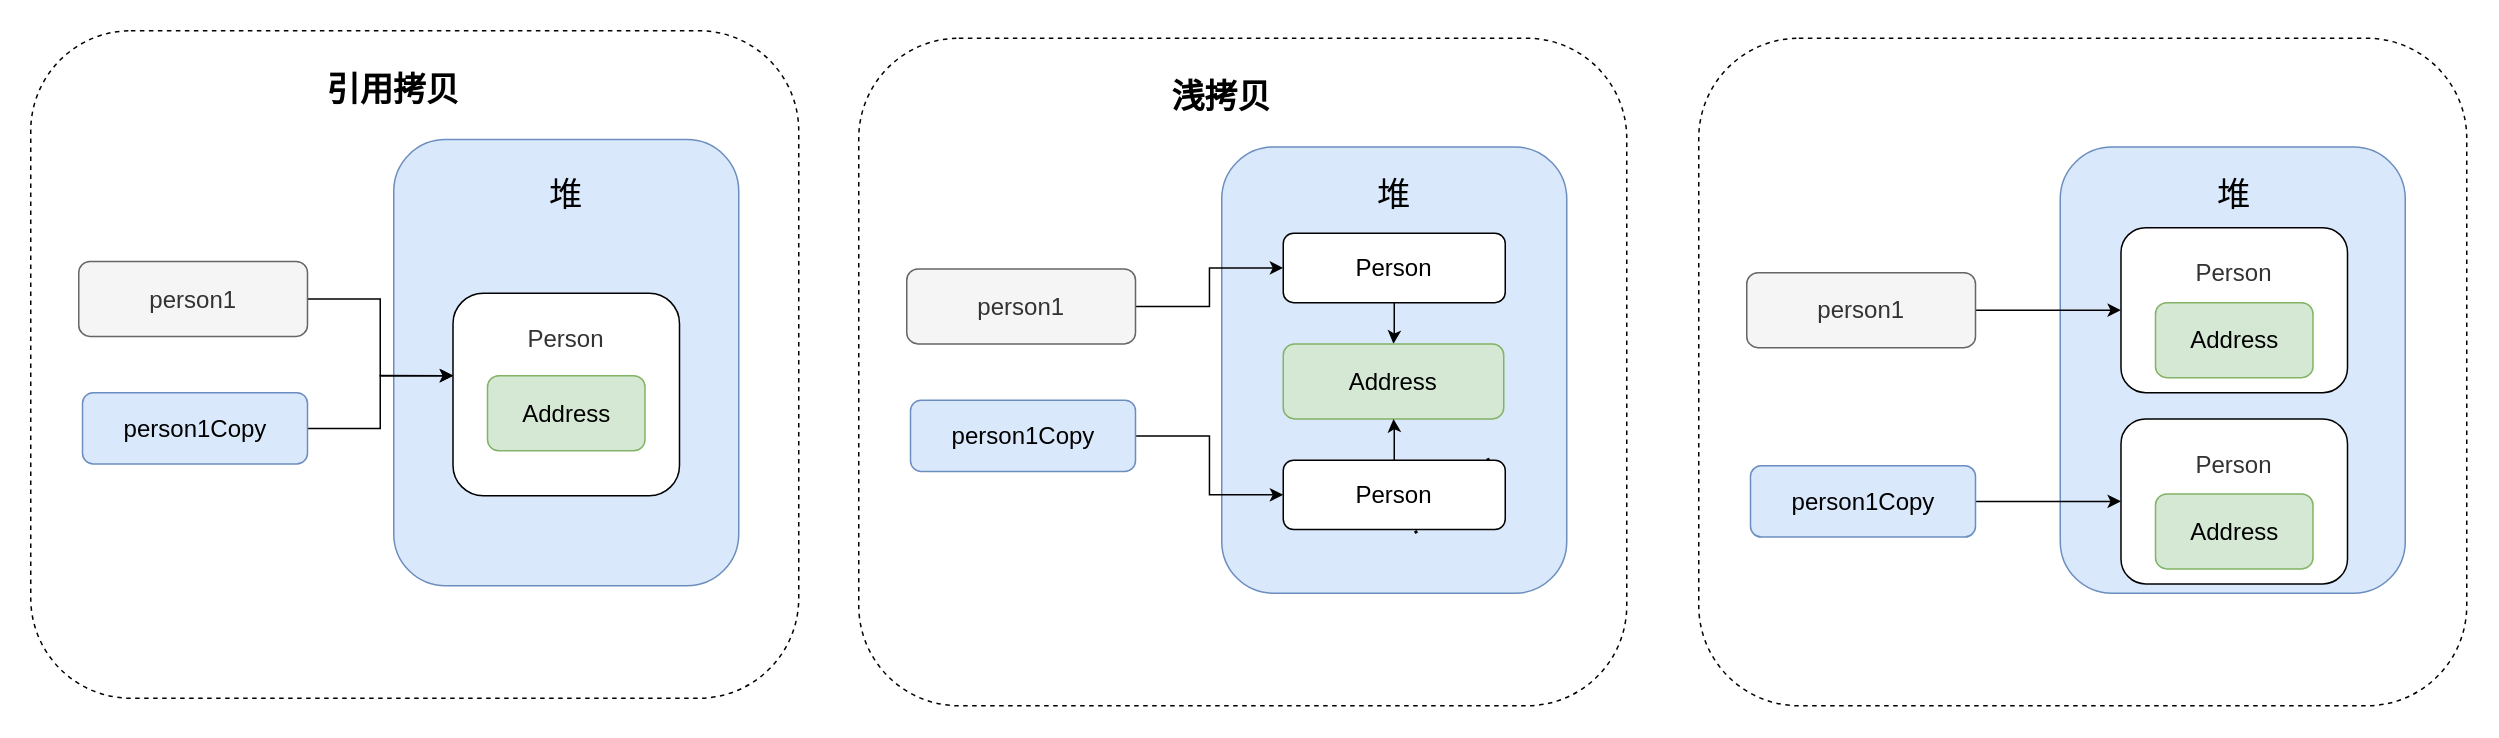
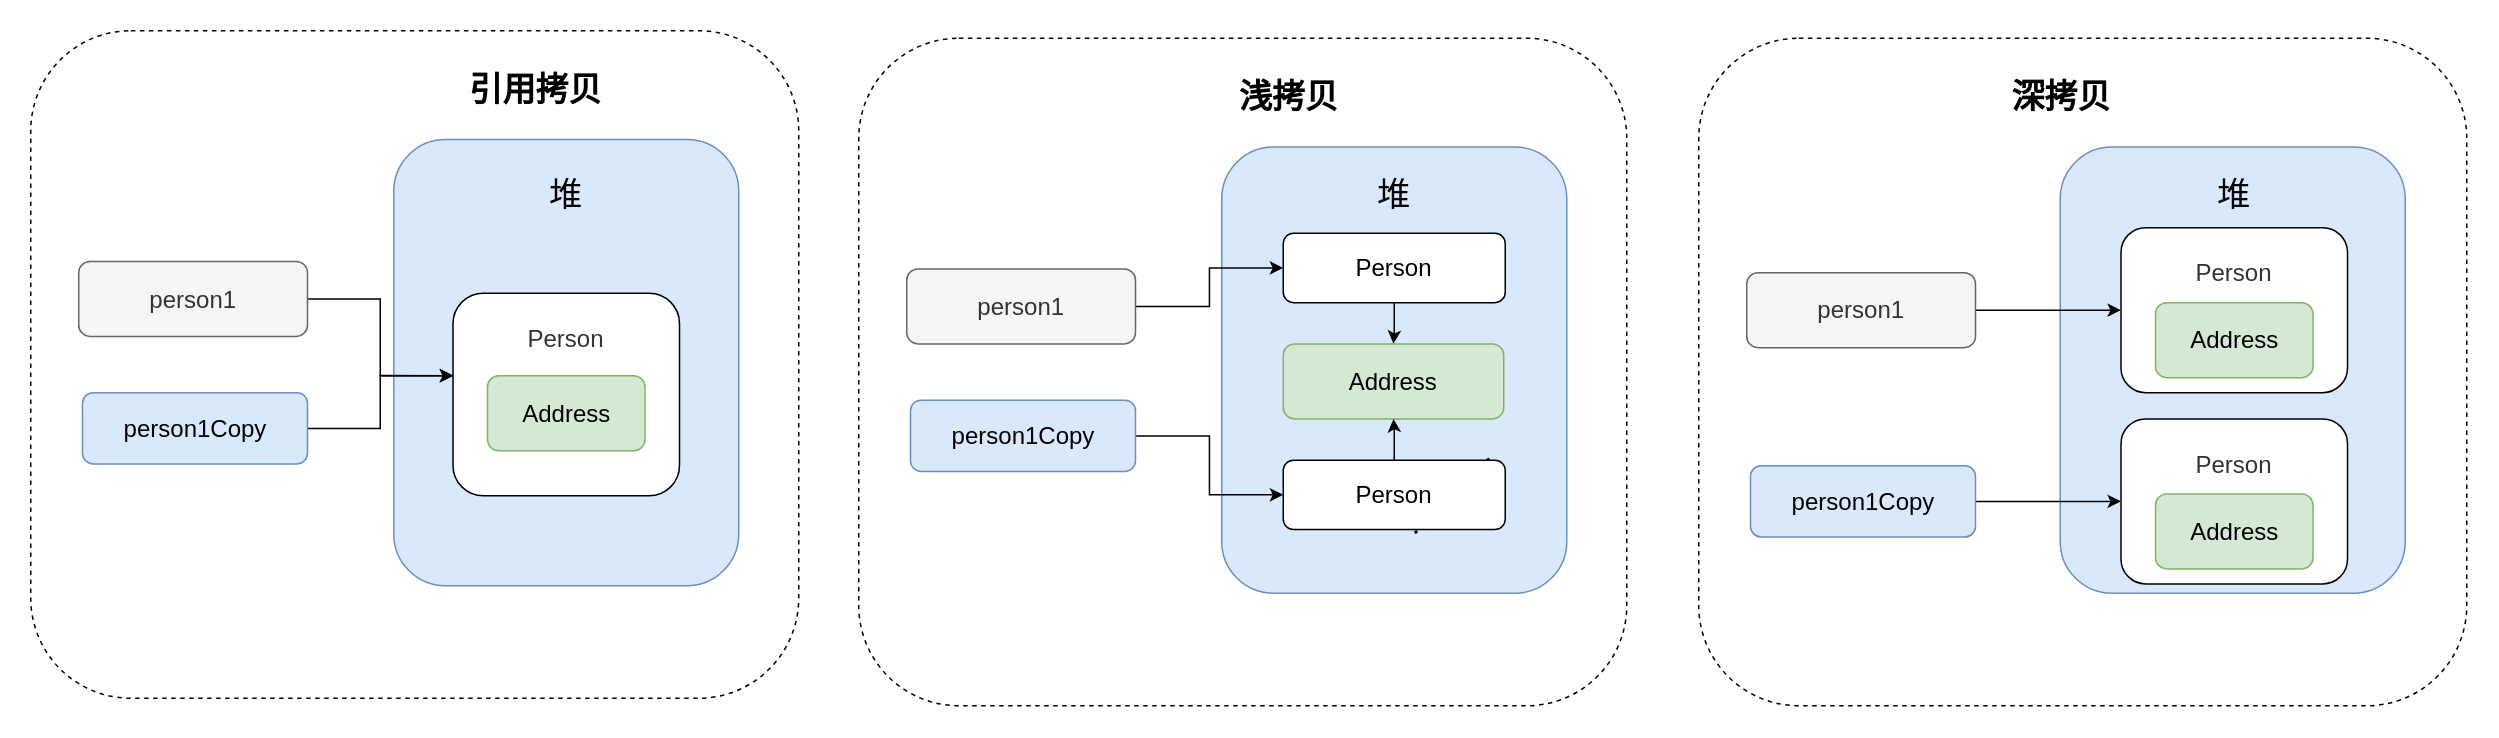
node "引用拷贝": moved (394, 91) -> (536, 91)
node "浅拷贝": moved (1222, 98) -> (1289, 98)
node "深拷贝": added
